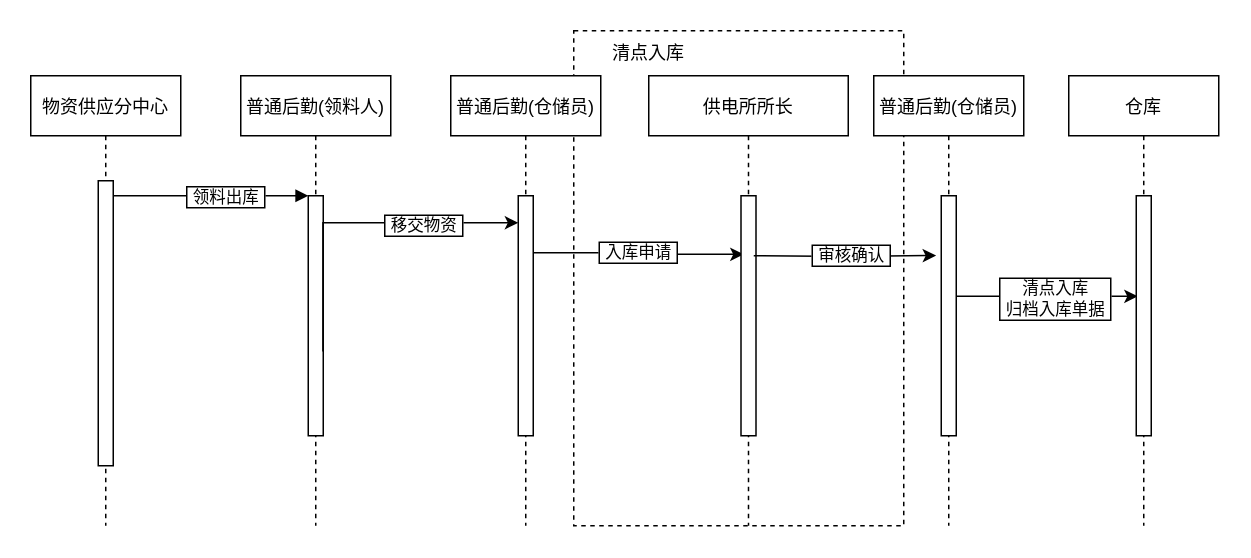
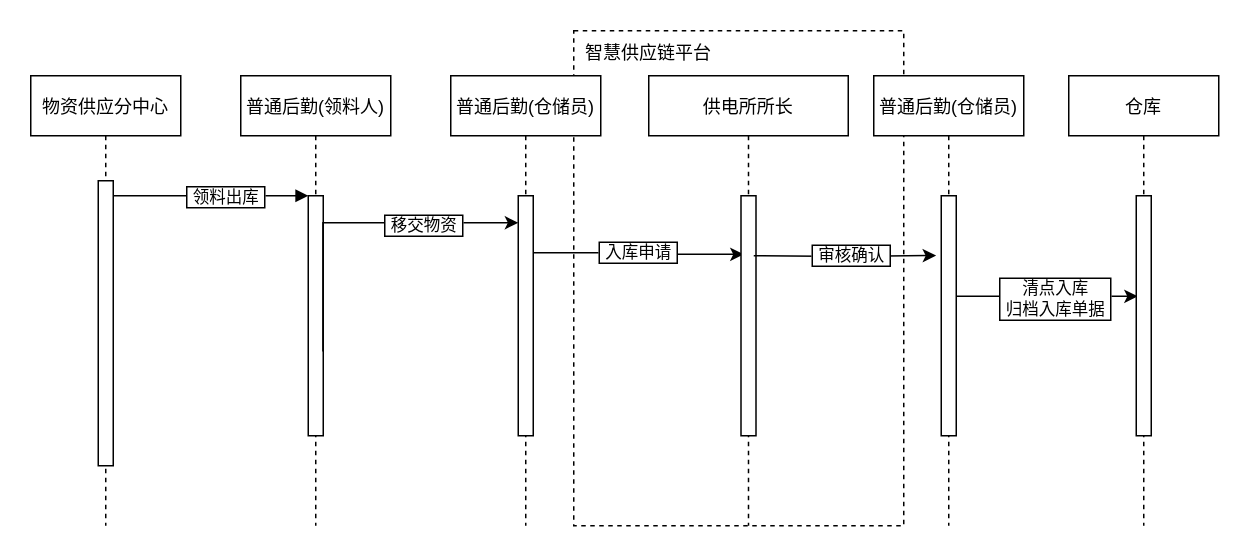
node "清点入库": label "清点入库" -> "智慧供应链平台"
